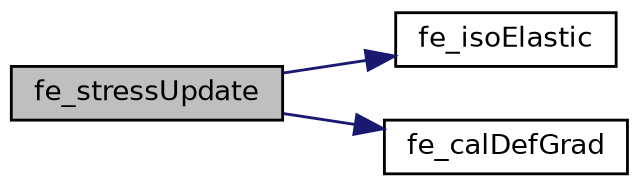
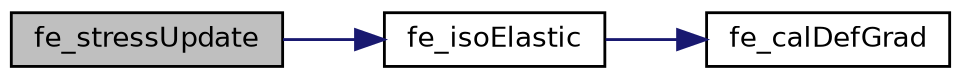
edge "fe_stressUpdate" -> "fe_calDefGrad": now "fe_isoElastic" -> "fe_calDefGrad"
